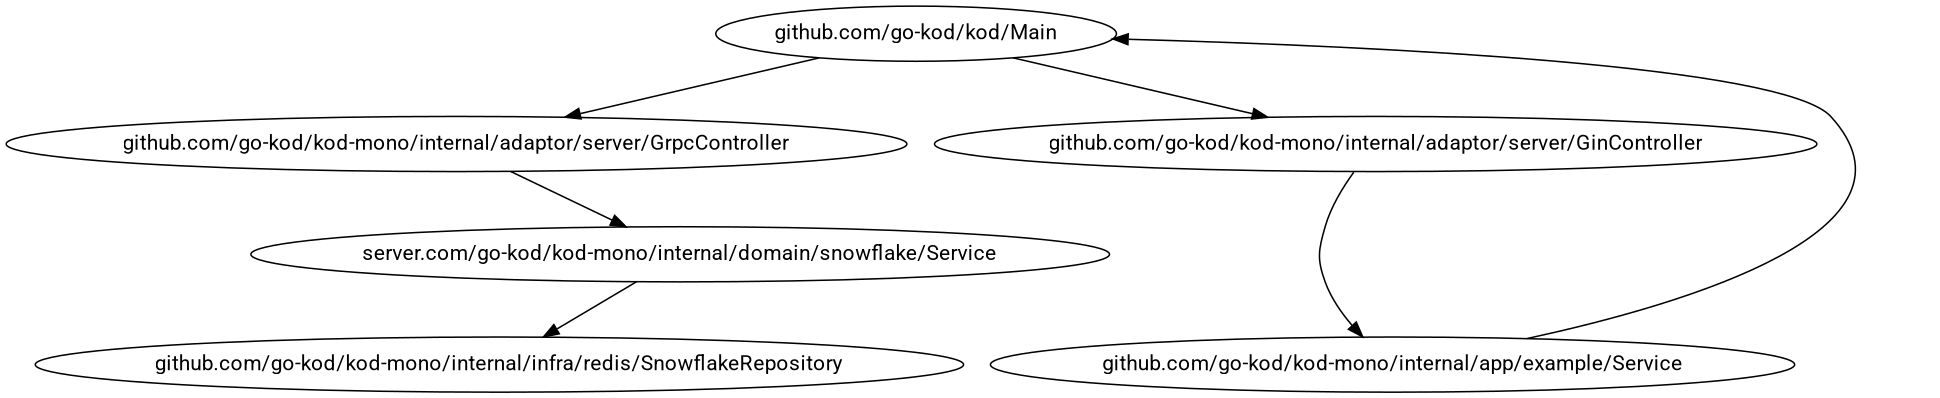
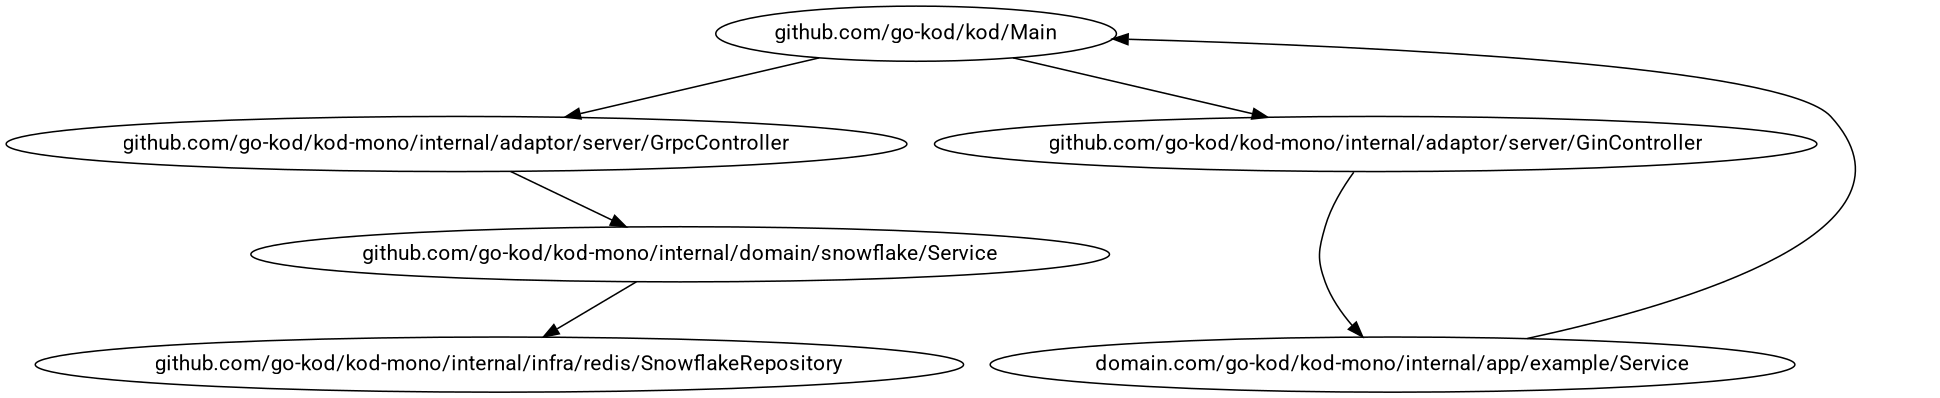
node "server.com/go-kod/kod-mono/internal/domain/snowflake/Service": label "server.com/go-kod/kod-mono/internal/domain/snowflake/Service" -> "github.com/go-kod/kod-mono/internal/domain/snowflake/Service"
node "github.com/go-kod/kod-mono/internal/app/example/Service": label "github.com/go-kod/kod-mono/internal/app/example/Service" -> "domain.com/go-kod/kod-mono/internal/app/example/Service"
